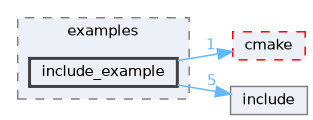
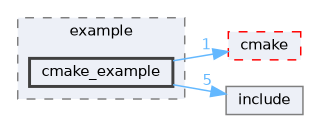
cluster "examples": label "examples" -> "example"
node "include_example": label "include_example" -> "cmake_example"
